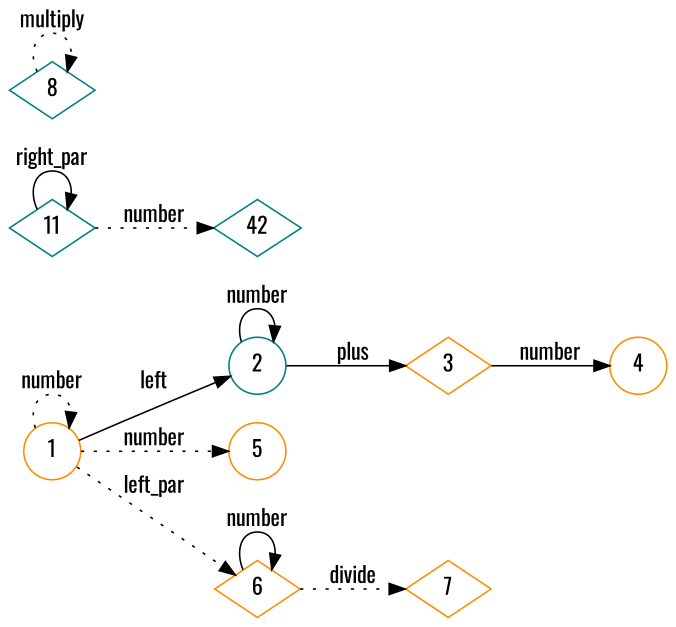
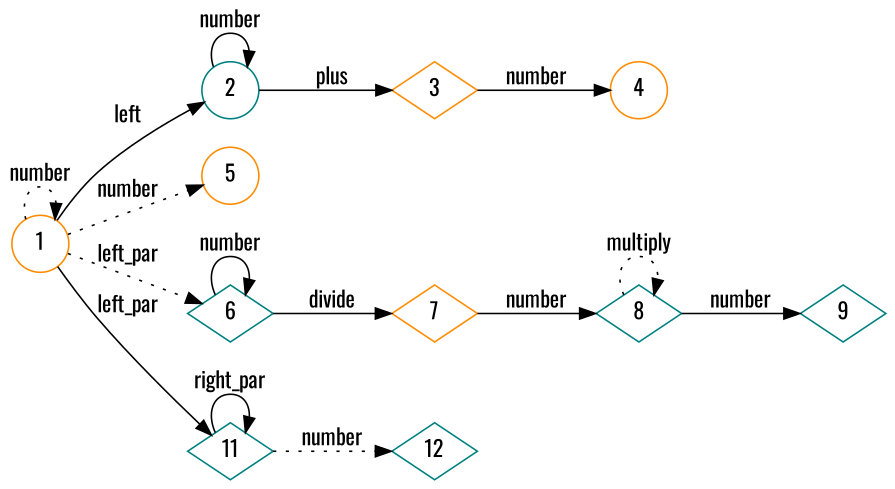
node "42": label "42" -> "12"
edge "7" -> "8": added, label "number"
node "9": added
edge "1" -> "11": added, label "left_par"
node "6": color darkorange -> teal
edge "6" -> "7": style dotted -> solid
